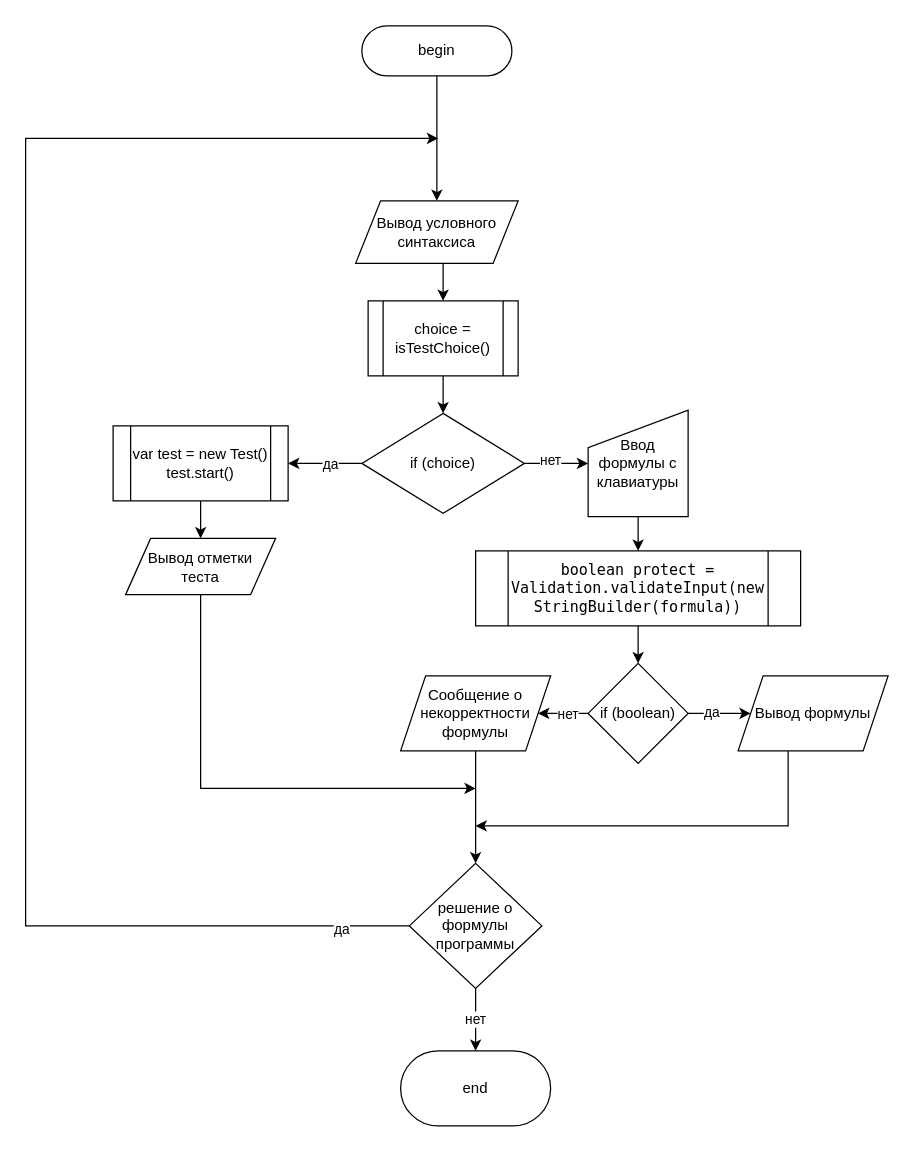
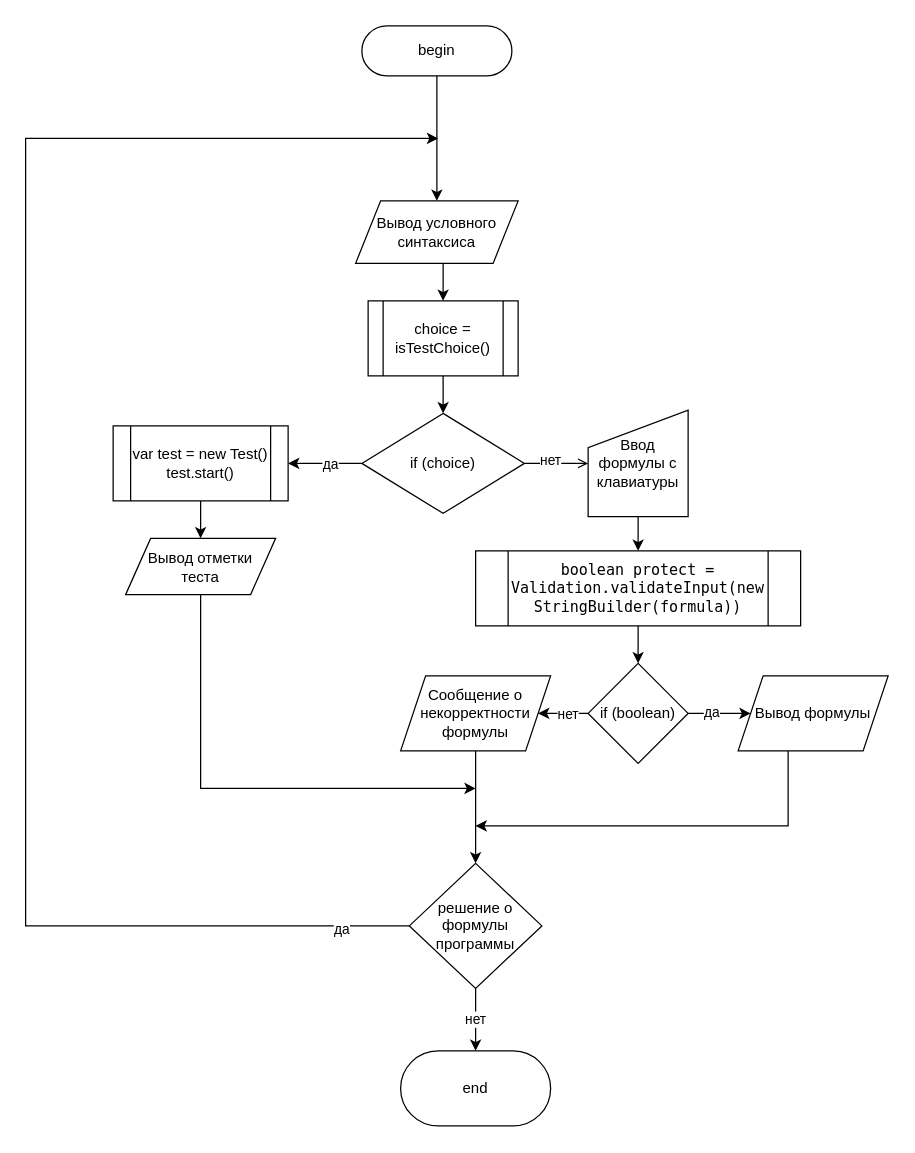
edge "if (choice)" -> "Ввод формулы с клавиатуры": arrowhead classic -> open
